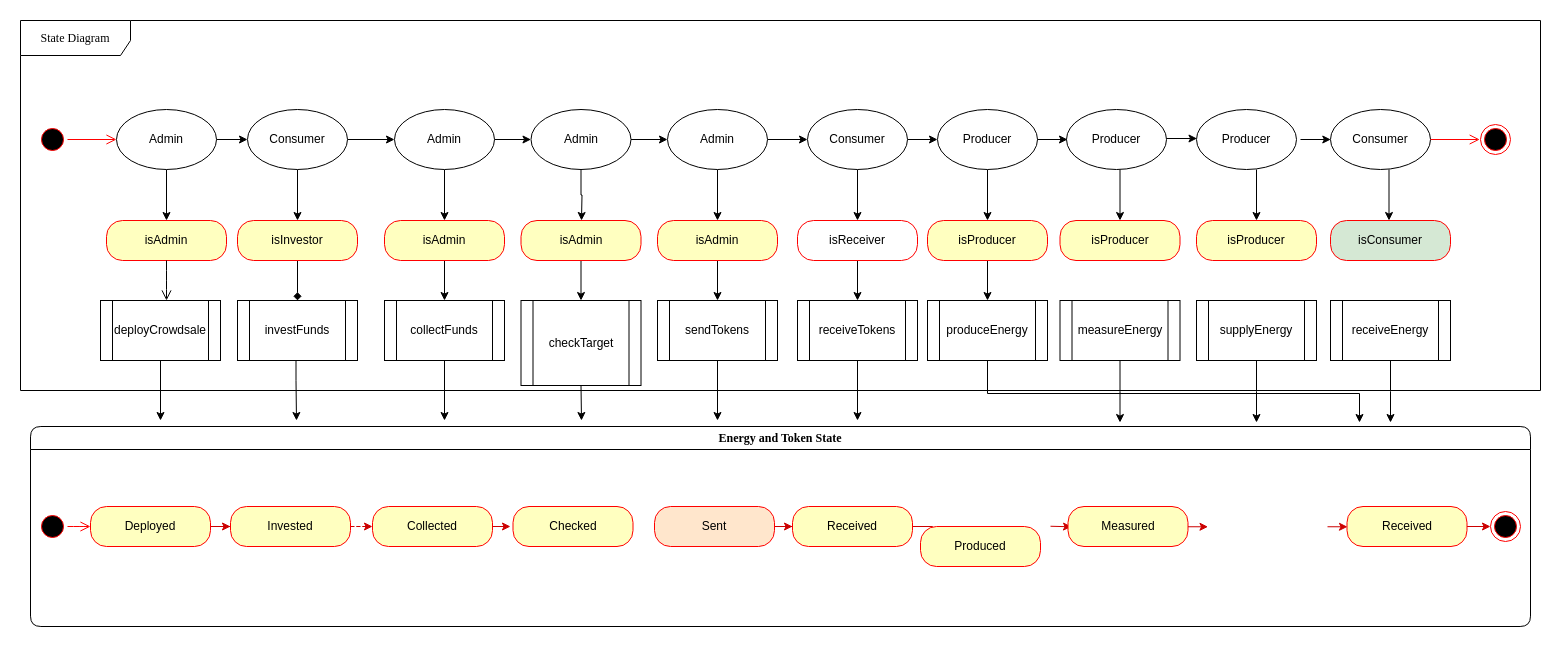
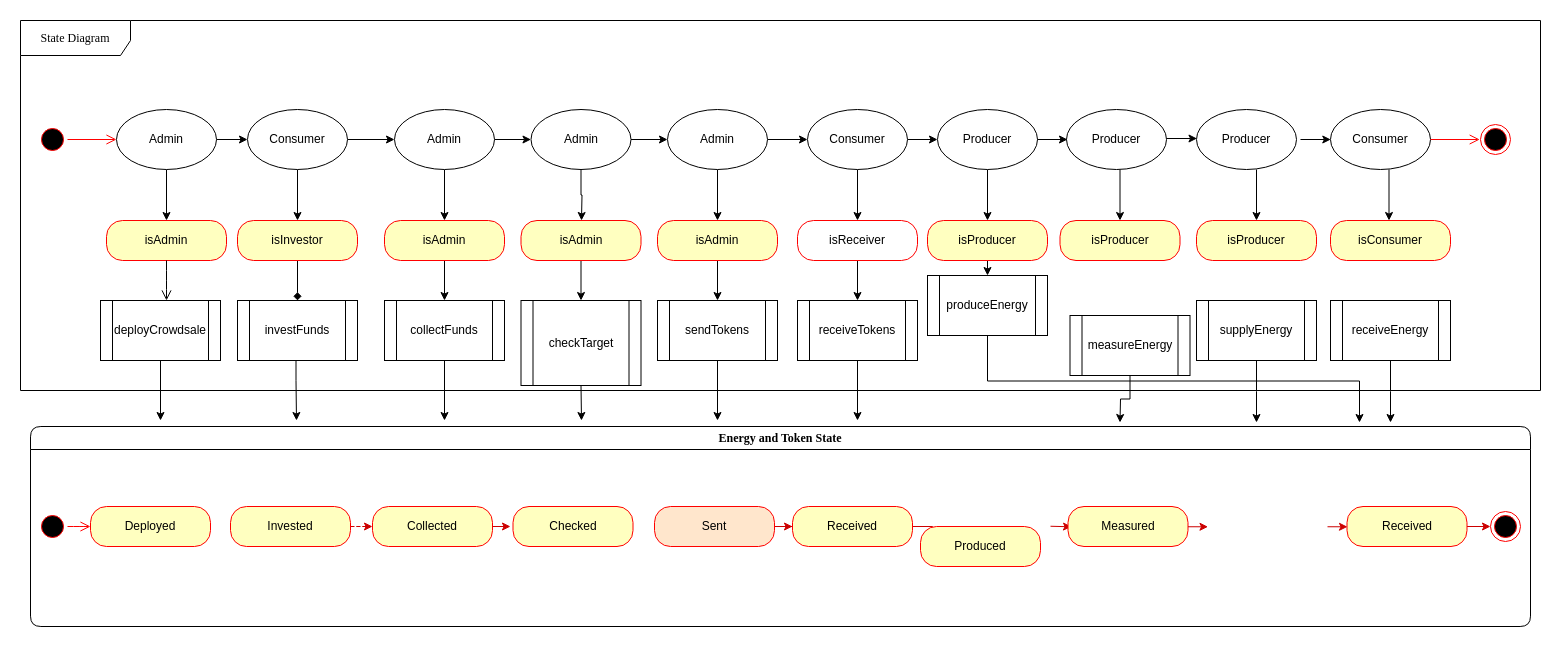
node "isConsumer": fillcolor #d5e8d4 -> #ffffc0
node "produceEnergy": moved (988, 331) -> (988, 306)
node "measureEnergy": moved (1120, 331) -> (1130, 346)
edge "Deployed" -> "Invested": removed
